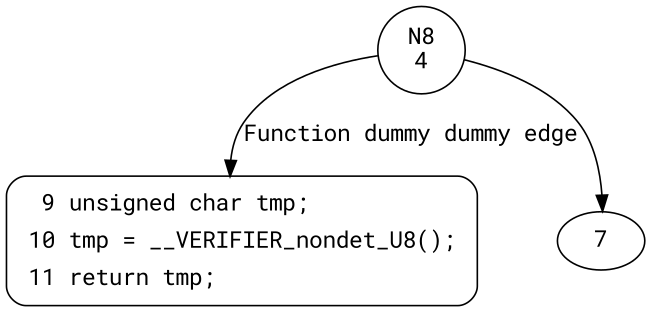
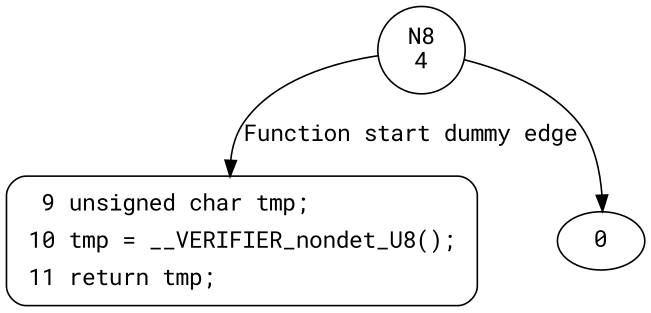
edge "N8 4" -> "9": label "Function dummy dummy edge" -> "Function start dummy edge"
node "7": label "7" -> "0"
